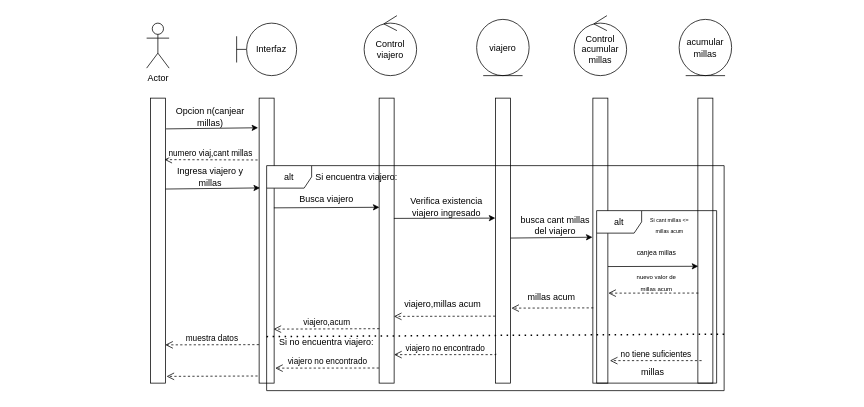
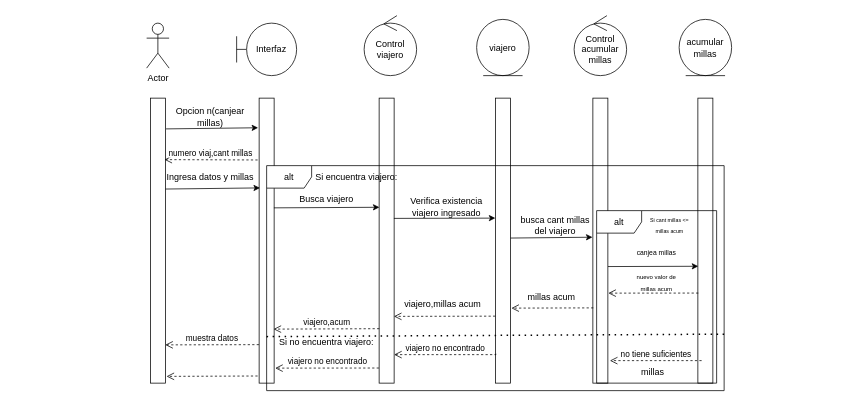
node "Ingresa viajero y millas": label "Ingresa viajero y millas" -> "Ingresa datos y millas"
